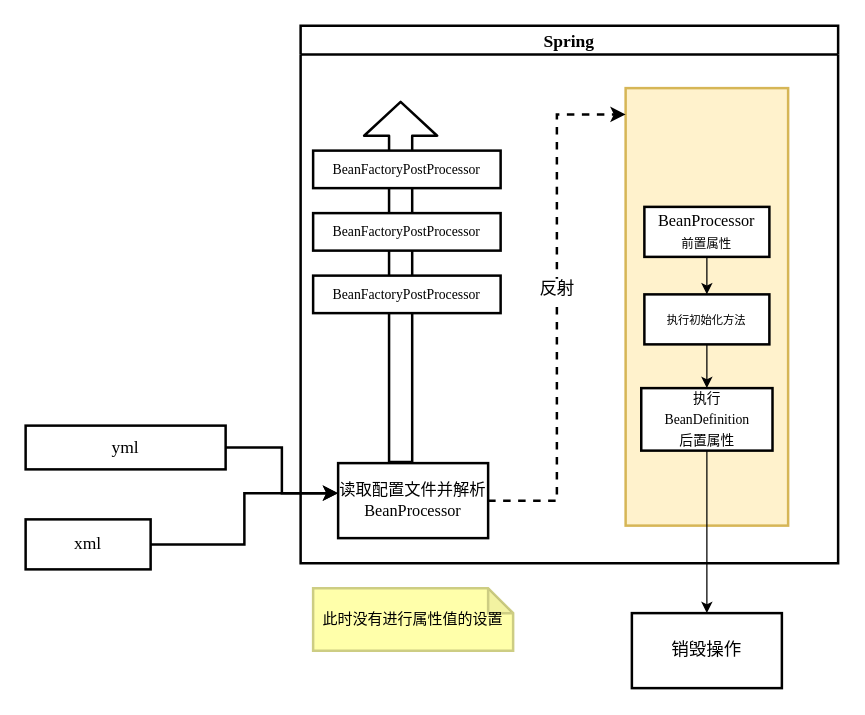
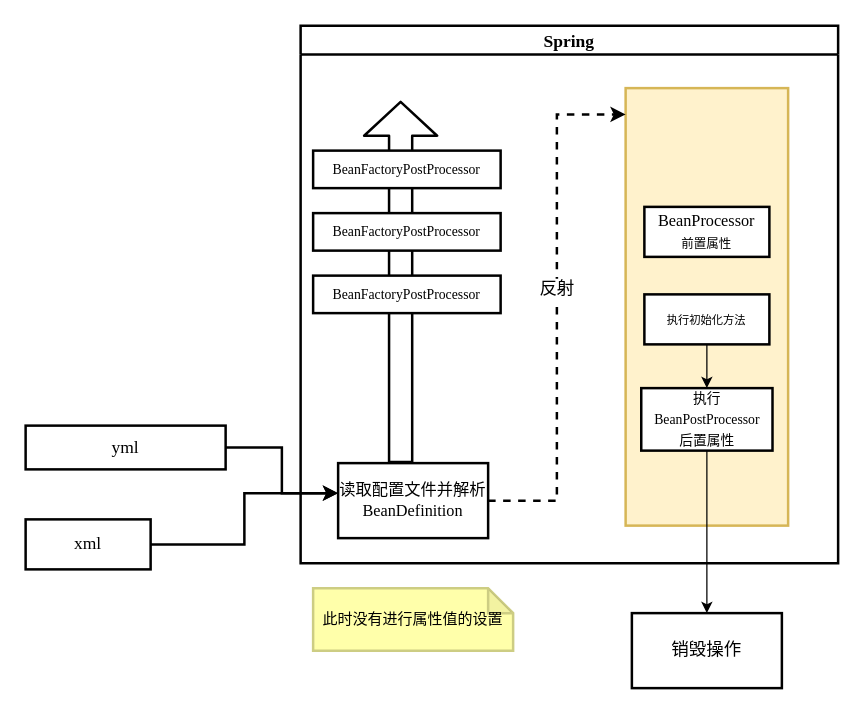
edge "BeanProcessor 前置属性" -> "执行初始化方法": removed
node "执行 BeanDefinition 后置属性": label "执行 BeanDefinition 后置属性" -> "执行 BeanPostProcessor 后置属性"
node "读取配置文件并解析 BeanProcessor": label "读取配置文件并解析 BeanProcessor" -> "读取配置文件并解析 BeanDefinition"
